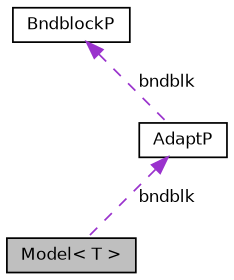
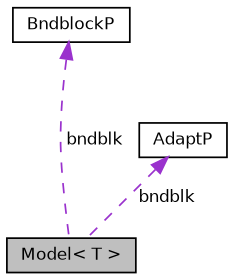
edge "AdaptP" -> "BndblockP": now "Model< T >" -> "BndblockP"
